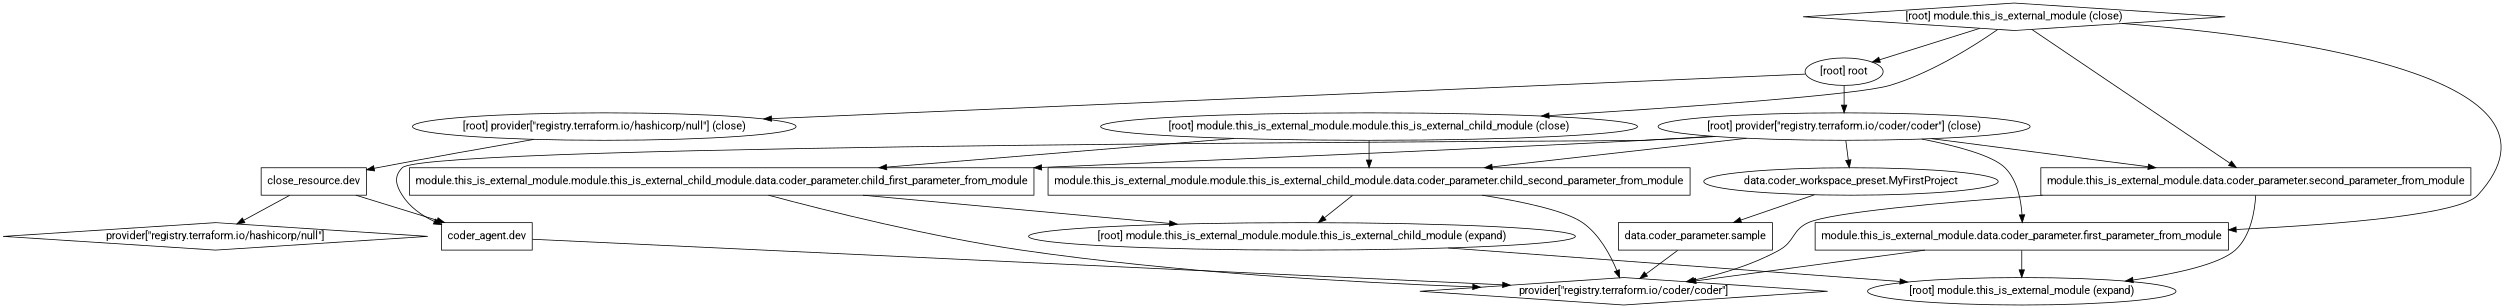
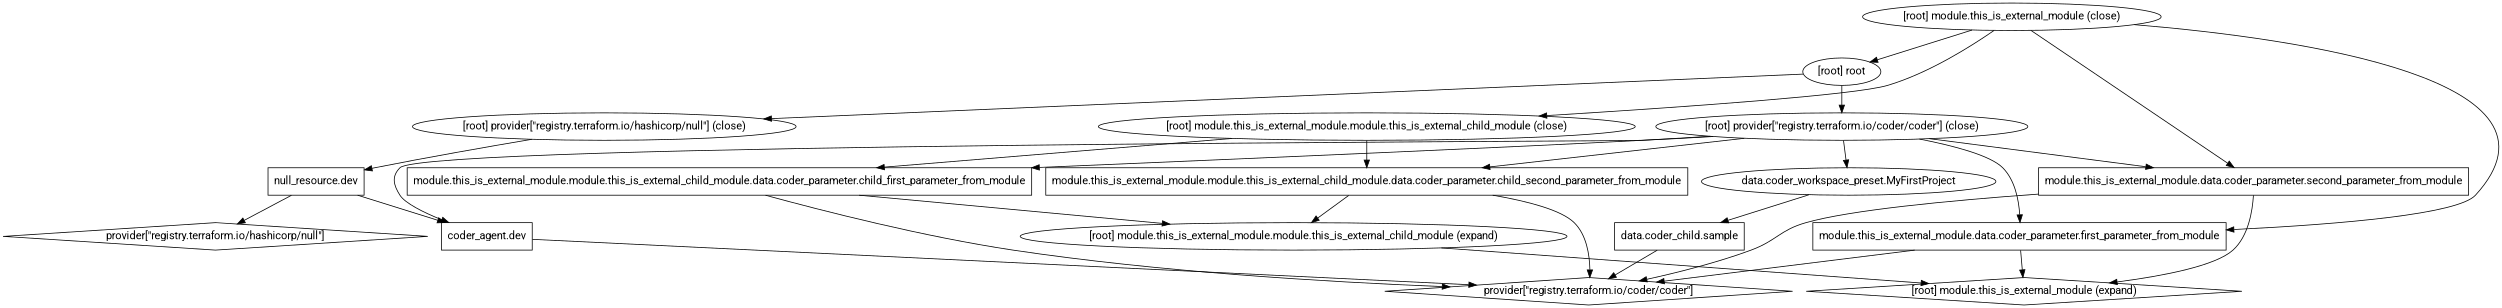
node "[root] module.this_is_external_module (close)": shape diamond -> ellipse
node "close_resource.dev": label "close_resource.dev" -> "null_resource.dev"
node "data.coder_parameter.sample": label "data.coder_parameter.sample" -> "data.coder_child.sample"
node "[root] module.this_is_external_module (expand)": shape ellipse -> diamond
